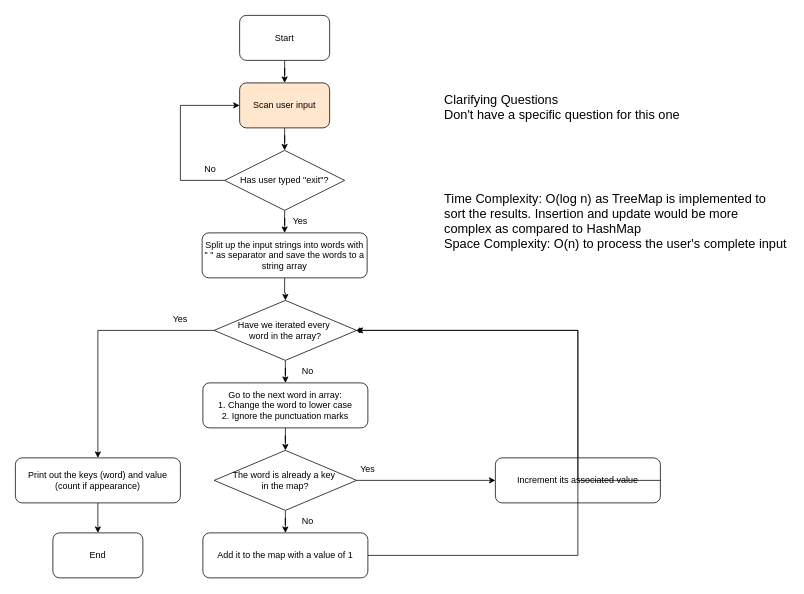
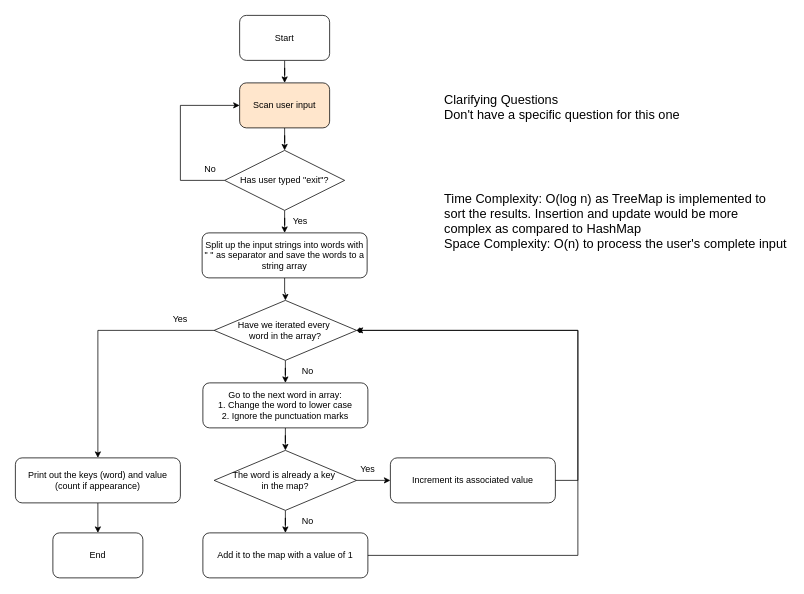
node "Increment its associated value": moved (578, 480) -> (473, 480)
